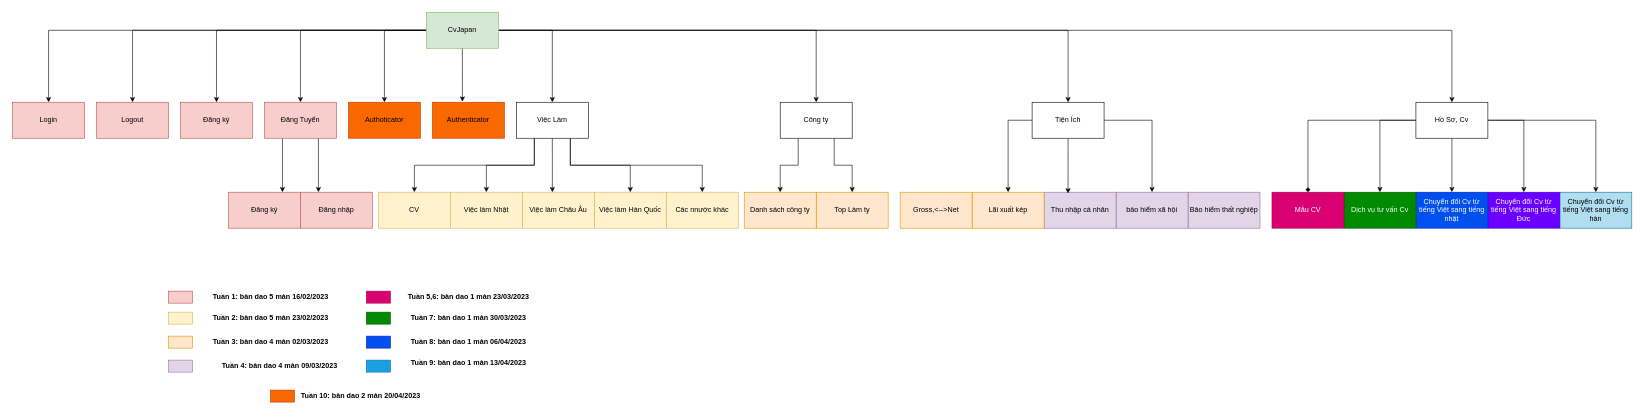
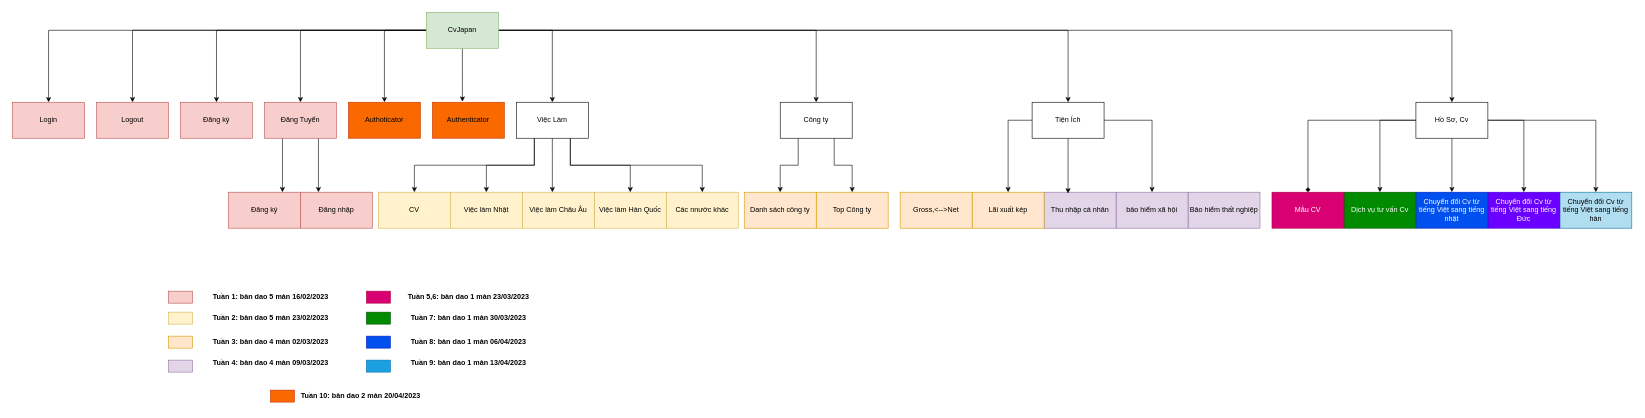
node "Top Làm ty": label "Top Làm ty" -> "Top Công ty"
node "Tuần 4: bàn dao 4 màn 09/03/2023": moved (279, 366) -> (270, 363)
